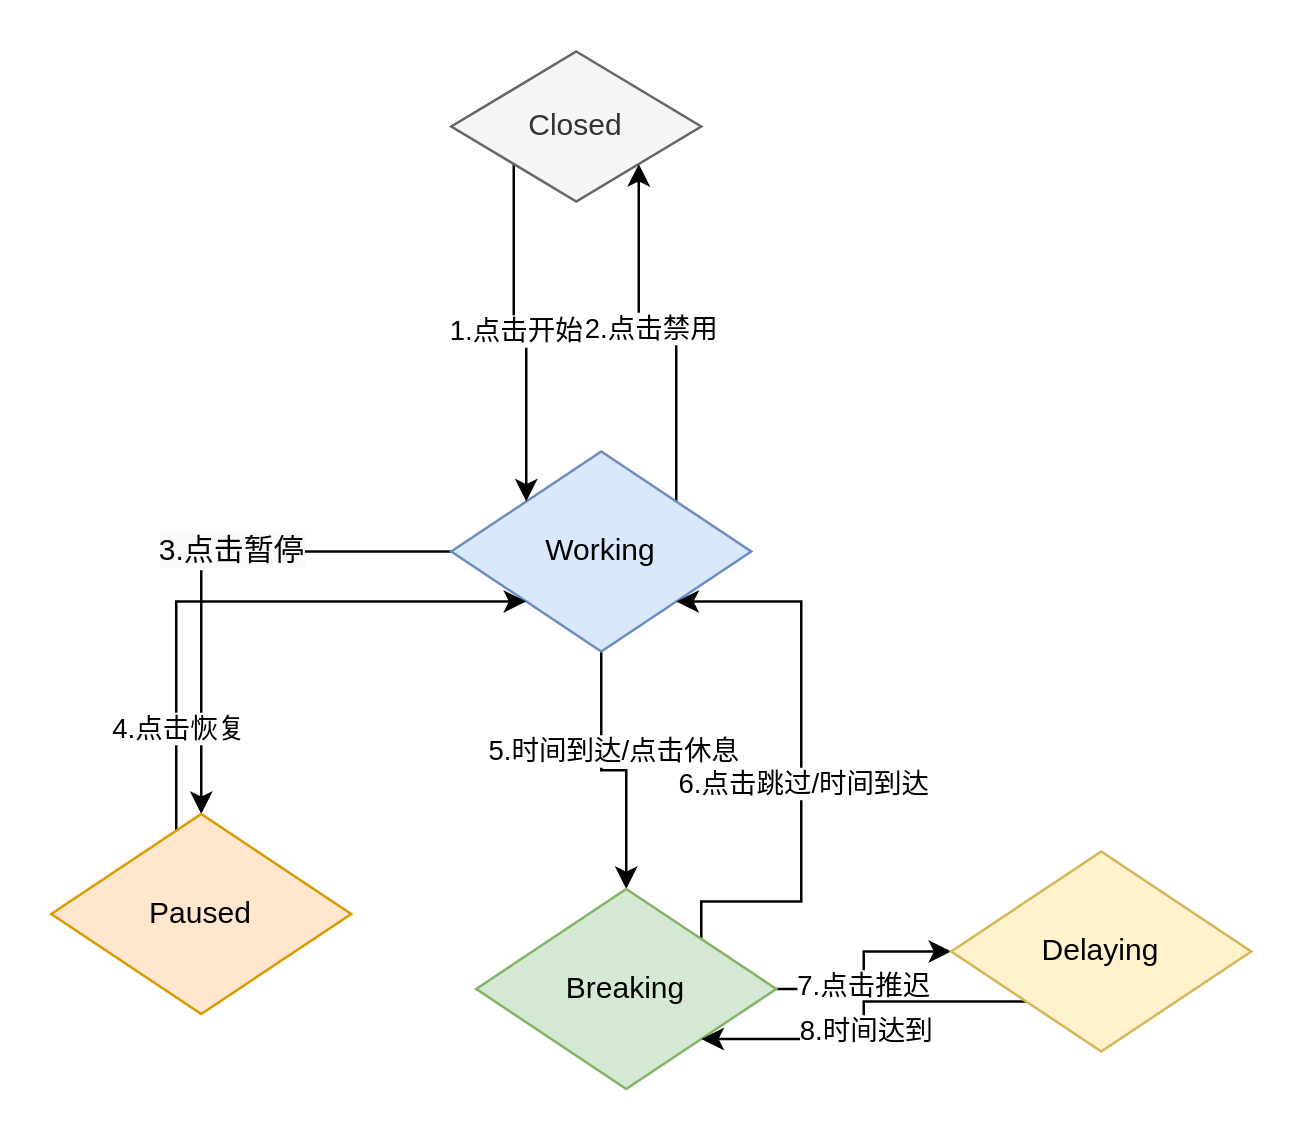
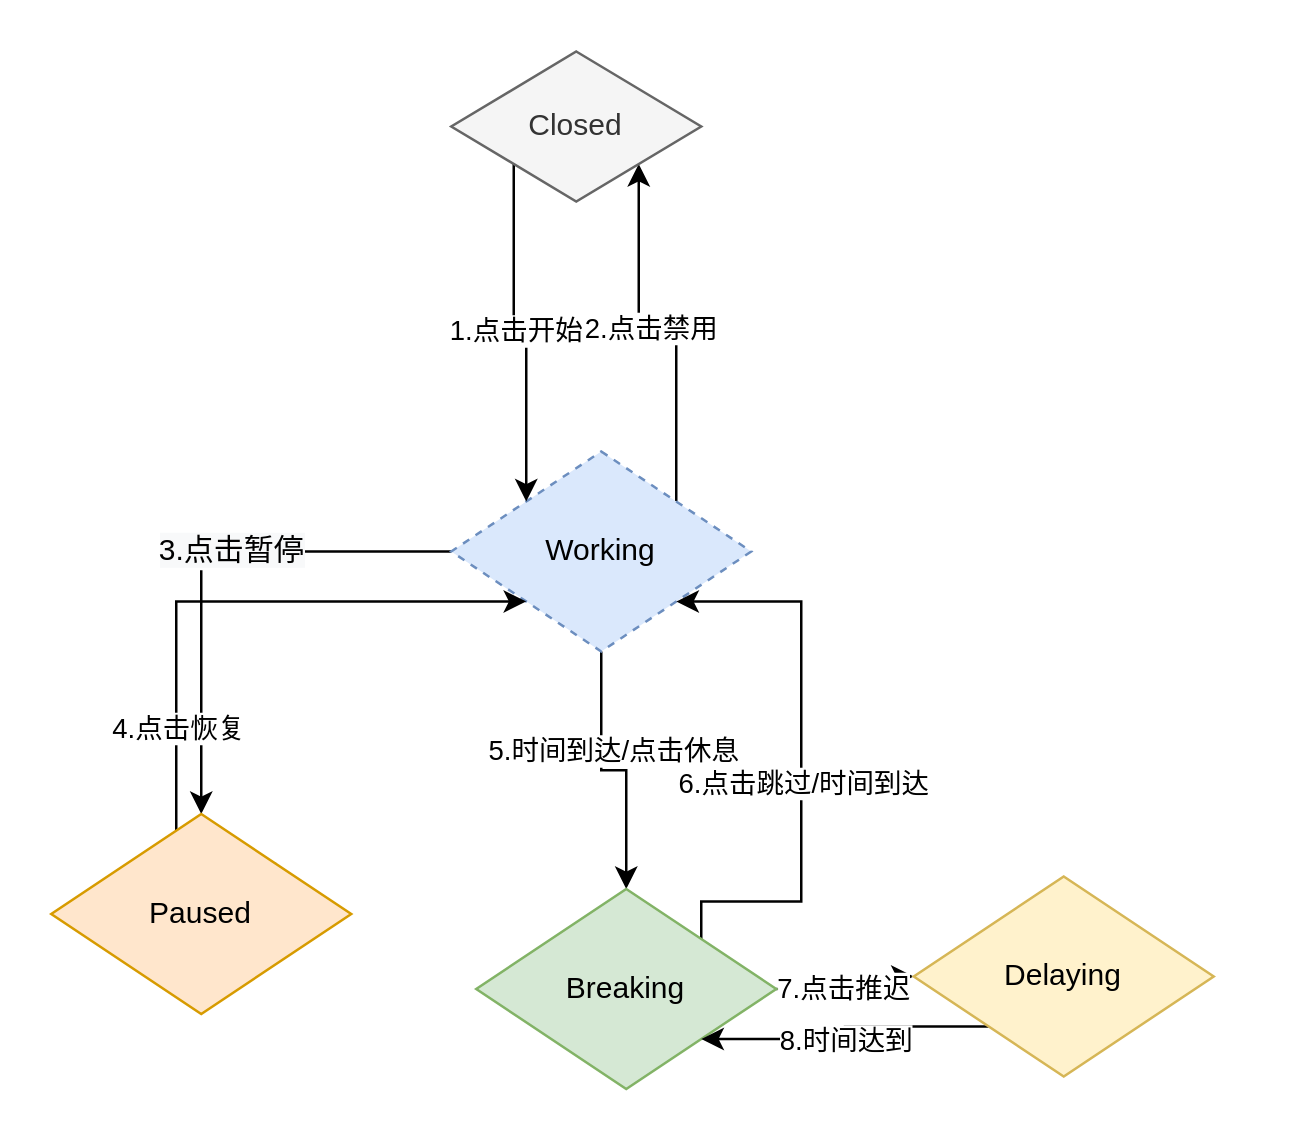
node "Working": style solid -> dashed
node "Delaying": moved (1101, 951) -> (1064, 976)
